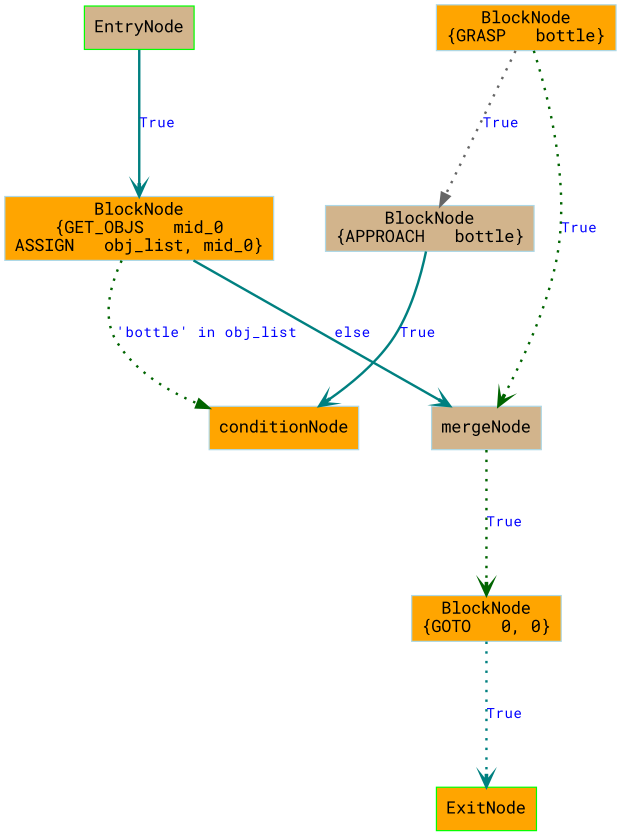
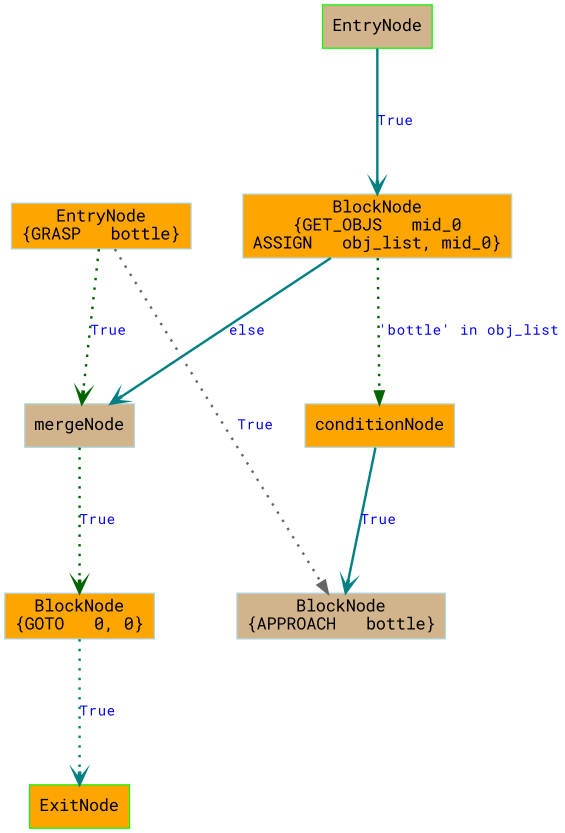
node "BlockNode {GRASP   bottle}": label "BlockNode {GRASP   bottle}" -> "EntryNode {GRASP   bottle}"
edge "BlockNode {APPROACH   bottle}" -> "conditionNode": reversed
